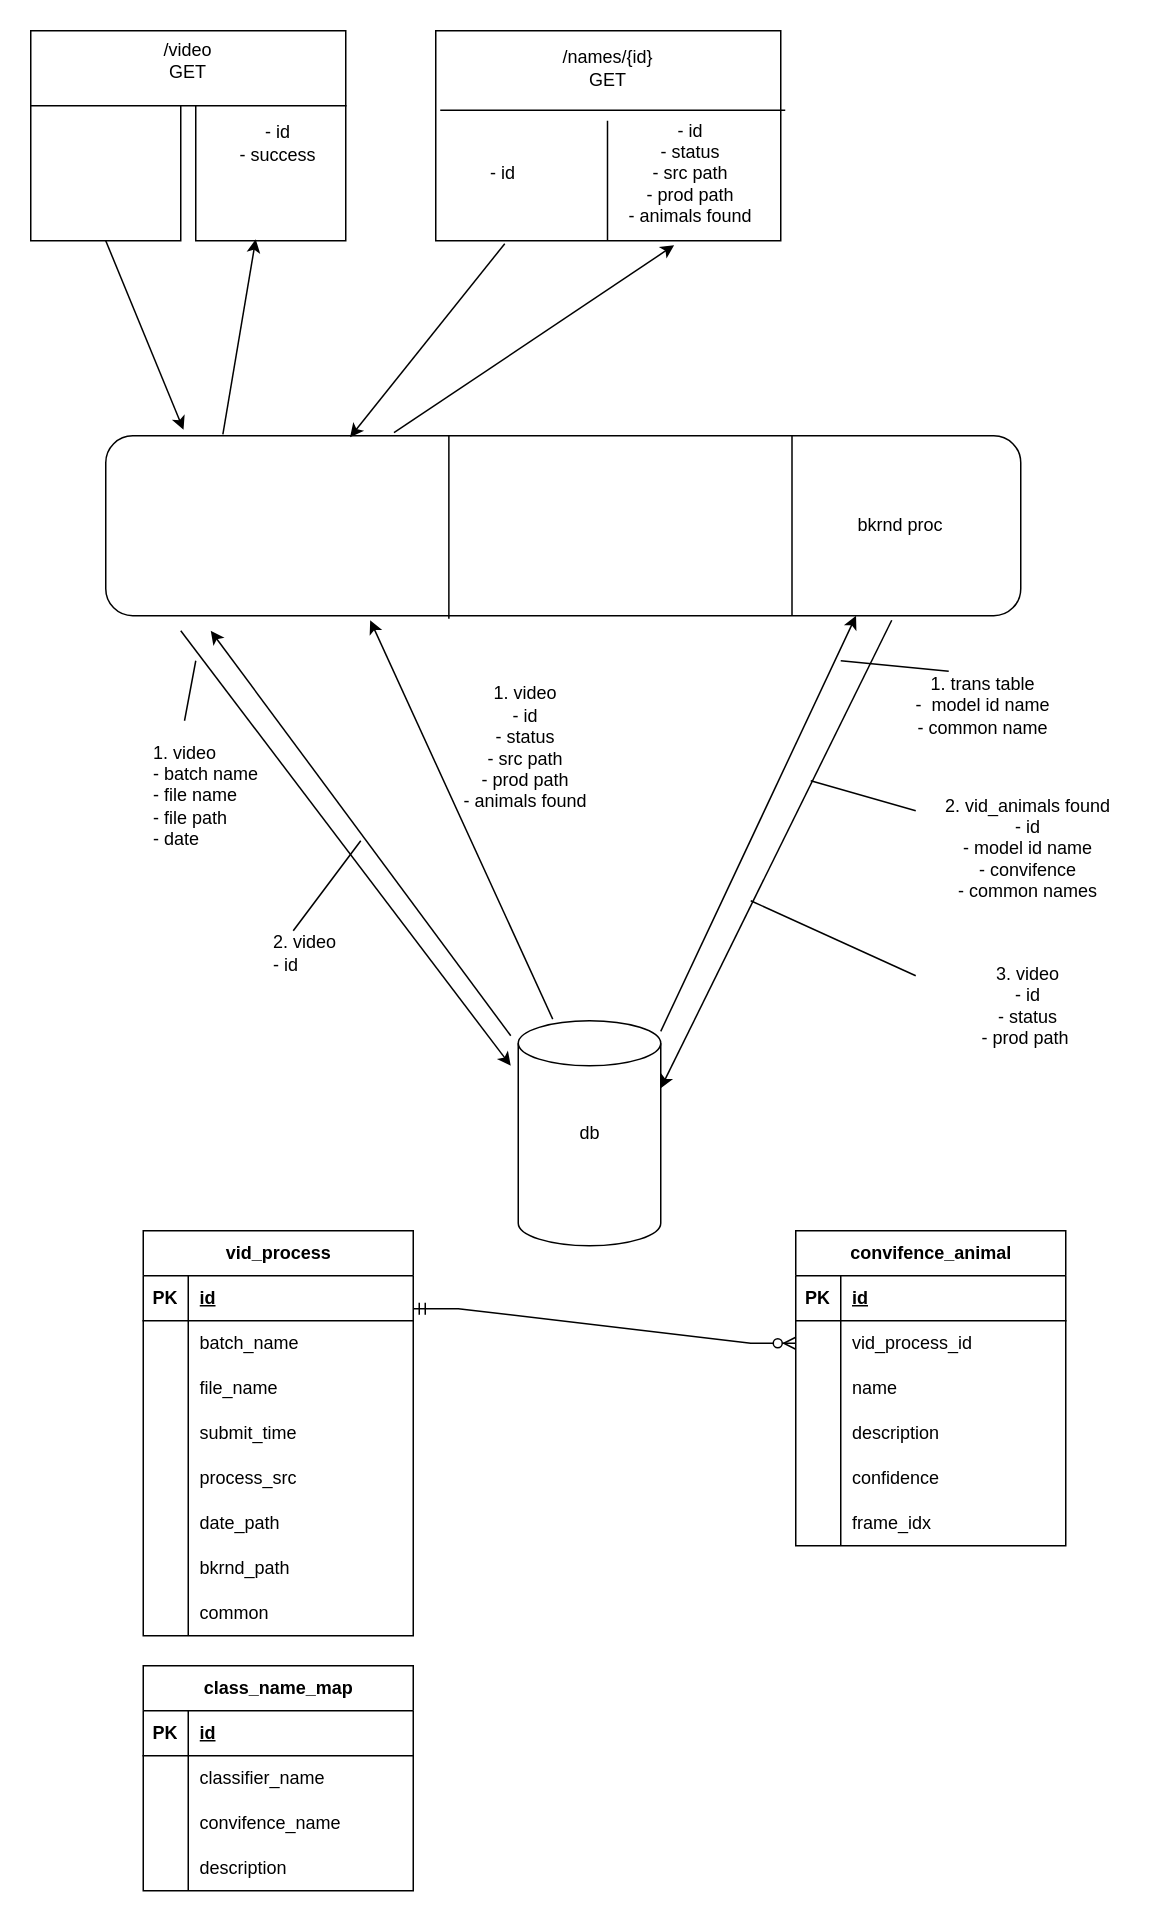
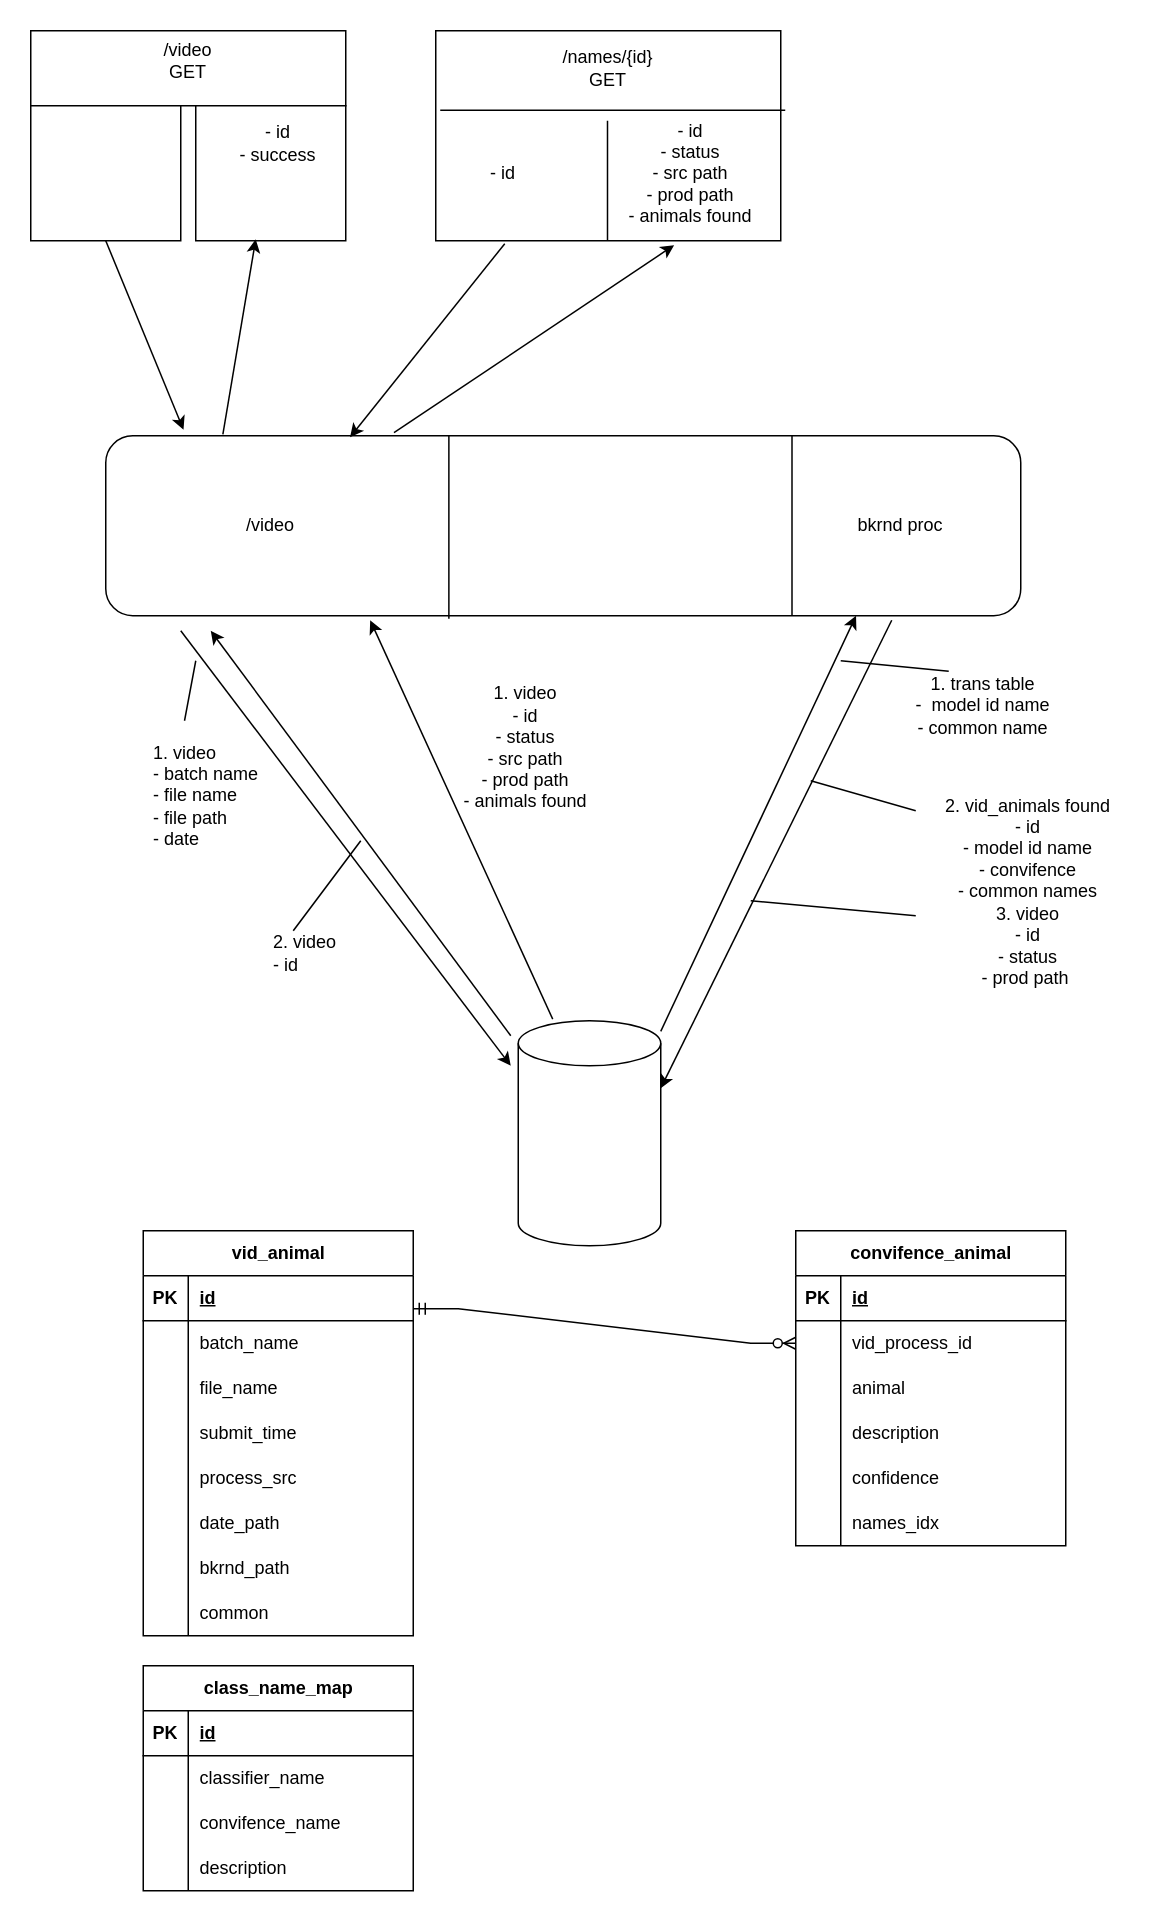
node "/video": added
node "3. video - id - status - prod path": moved (1028, 1006) -> (1028, 946)
node "db": removed
node "vid_process": label "vid_process" -> "vid_animal"
node "name": label "name" -> "animal"
node "frame_idx": label "frame_idx" -> "names_idx"
